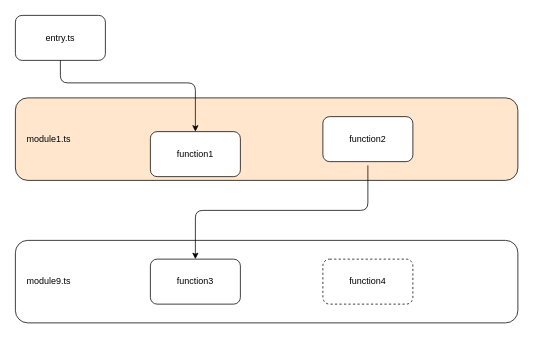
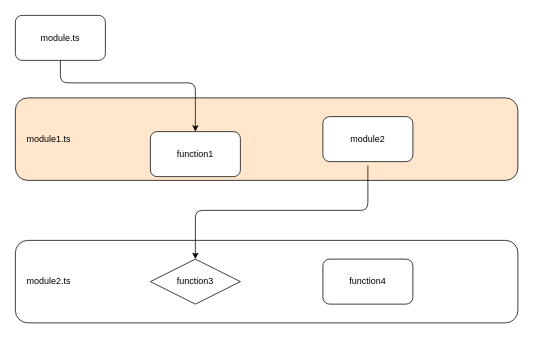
node "entry.ts": label "entry.ts" -> "module.ts"
node "function2": label "function2" -> "module2"
node "module9.ts": label "module9.ts" -> "module2.ts"
node "function3": shape rounded rectangle -> diamond
node "function4": style dashed -> solid
